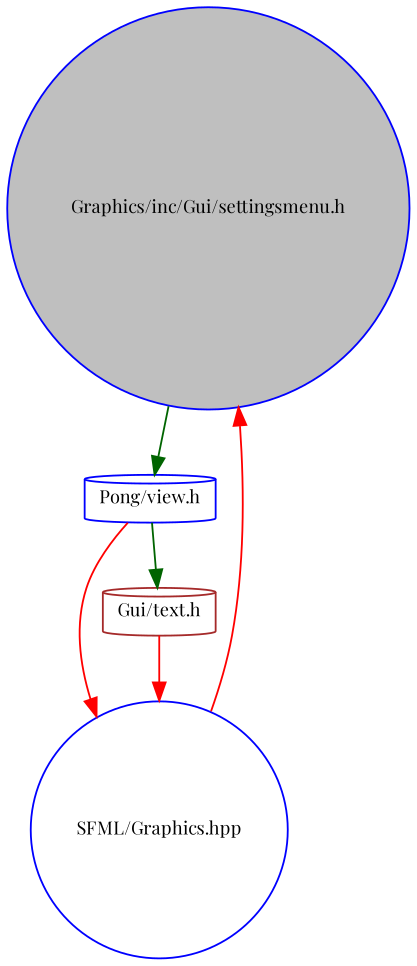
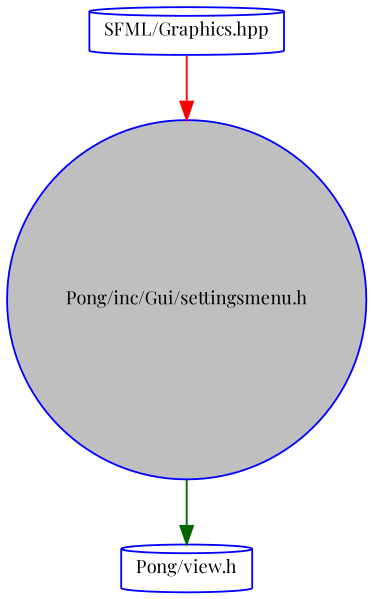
node "Graphics/inc/Gui/settingsmenu.h": label "Graphics/inc/Gui/settingsmenu.h" -> "Pong/inc/Gui/settingsmenu.h"
edge "Pong/view.h" -> "SFML/Graphics.hpp": removed
node "Gui/text.h": removed
node "SFML/Graphics.hpp": shape circle -> cylinder
